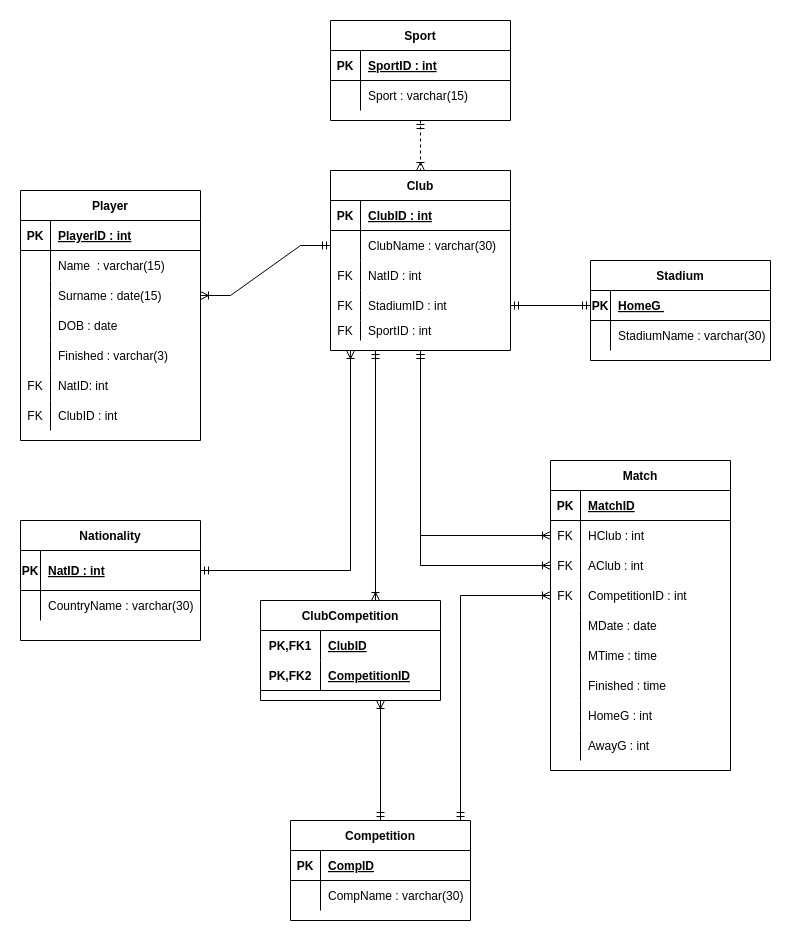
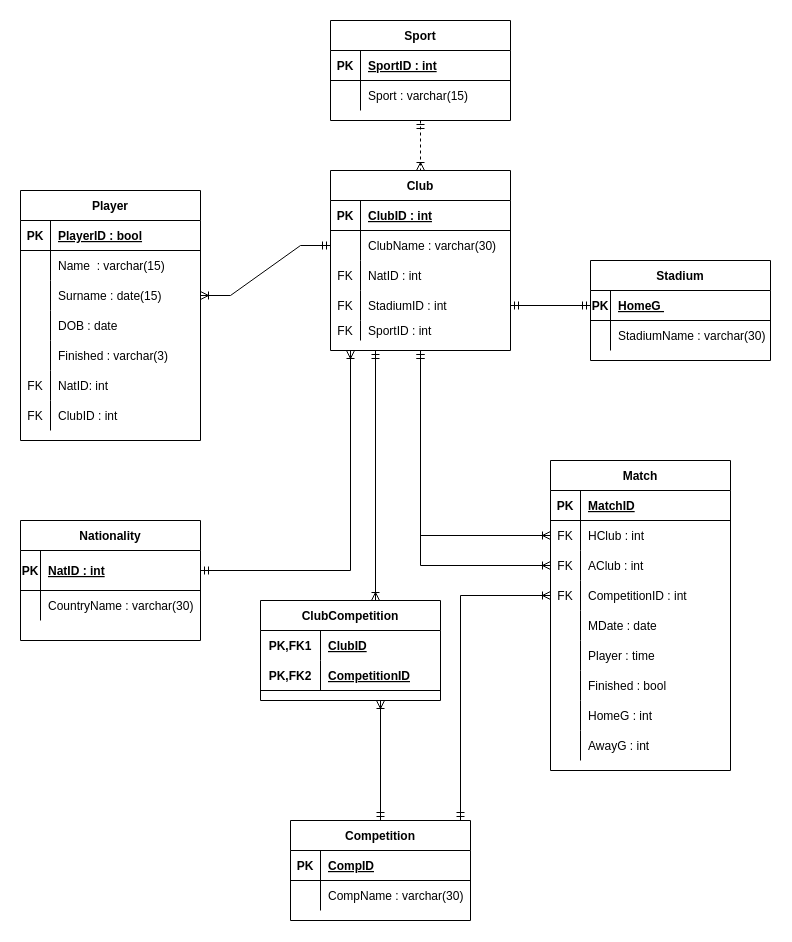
node "PlayerID : int": label "PlayerID : int" -> "PlayerID : bool"
node "MTime : time": label "MTime : time" -> "Player : time"
node "Finished : time": label "Finished : time" -> "Finished : bool"
